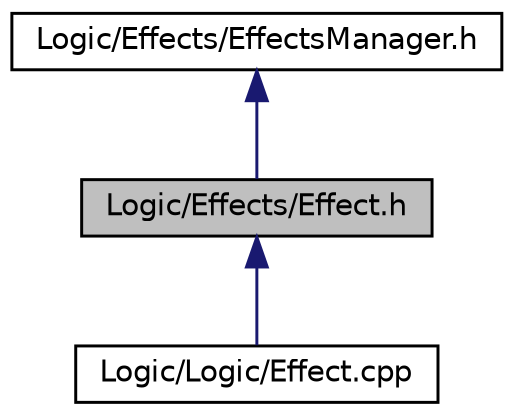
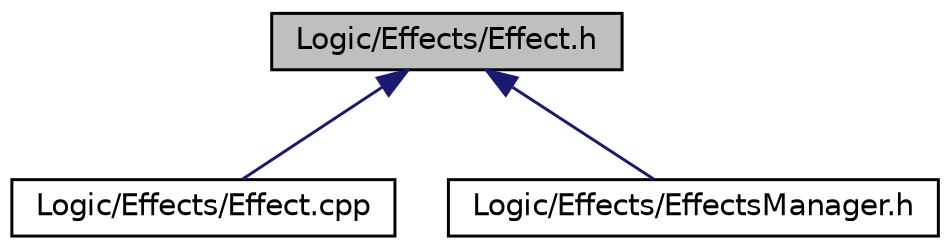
edge "Logic/Effects/Effect.h" -> "Logic/Effects/EffectsManager.h": reversed
node "Logic/Logic/Effect.cpp": label "Logic/Logic/Effect.cpp" -> "Logic/Effects/Effect.cpp"
